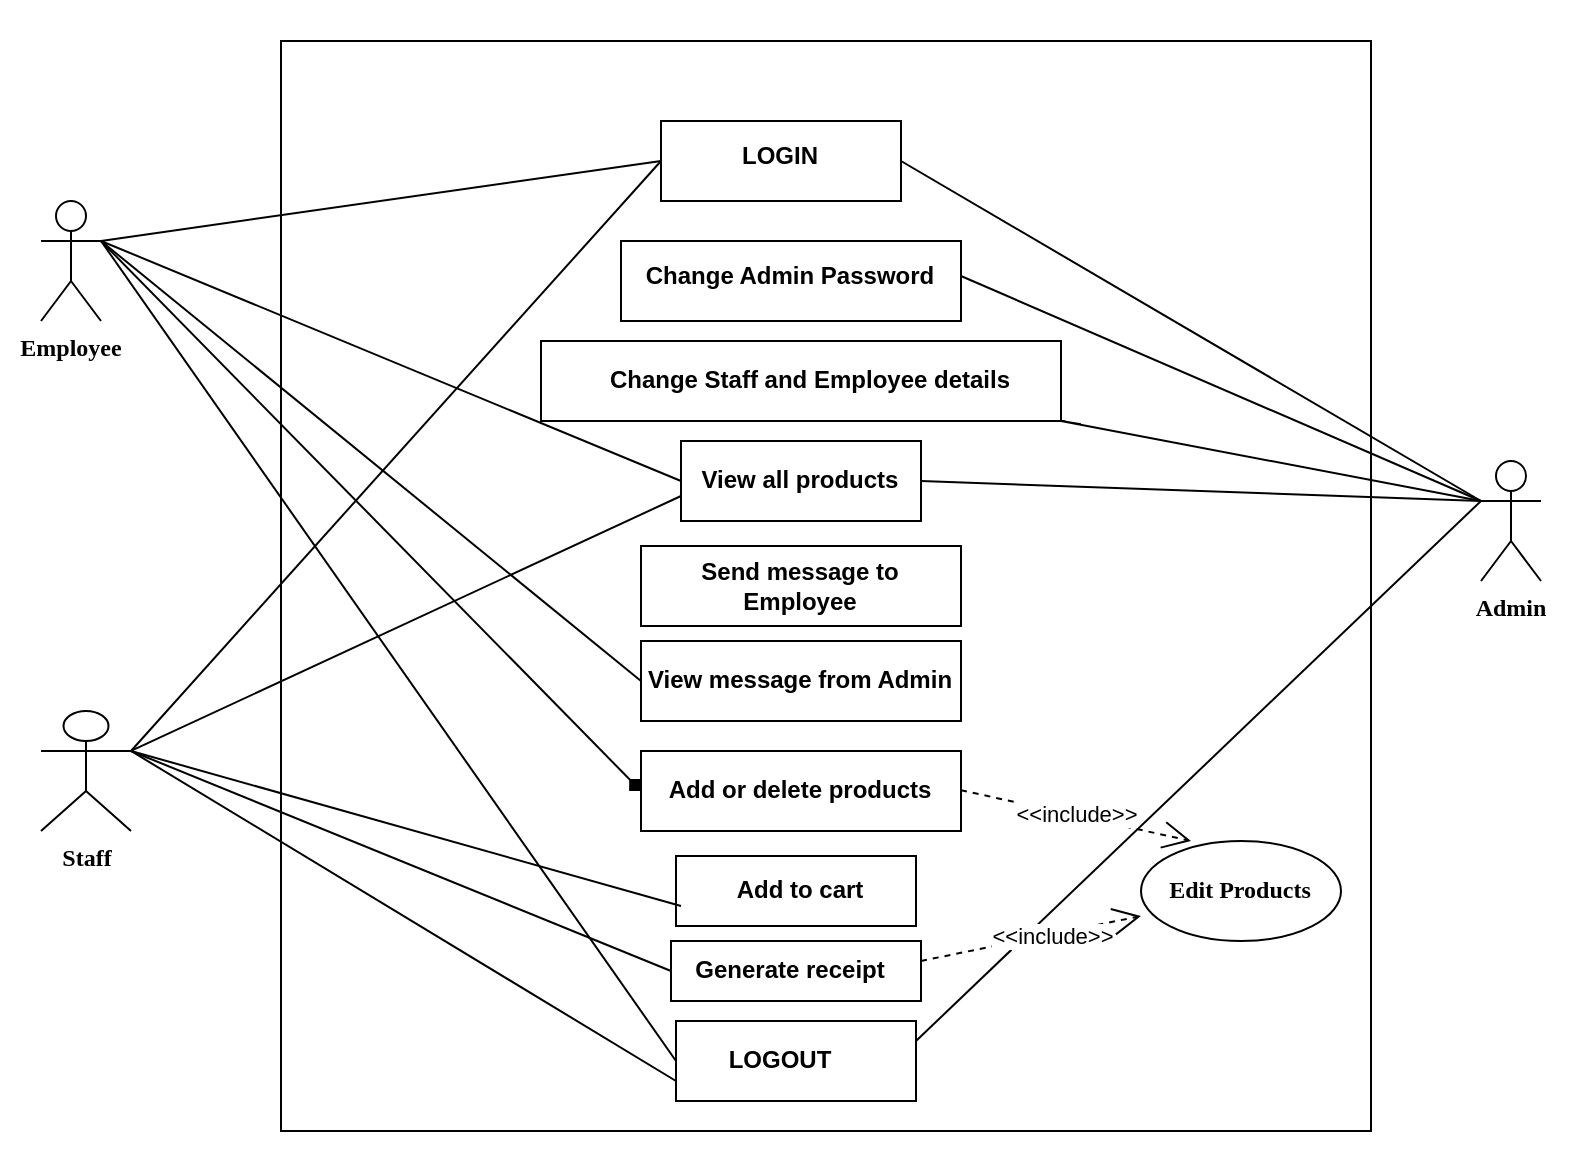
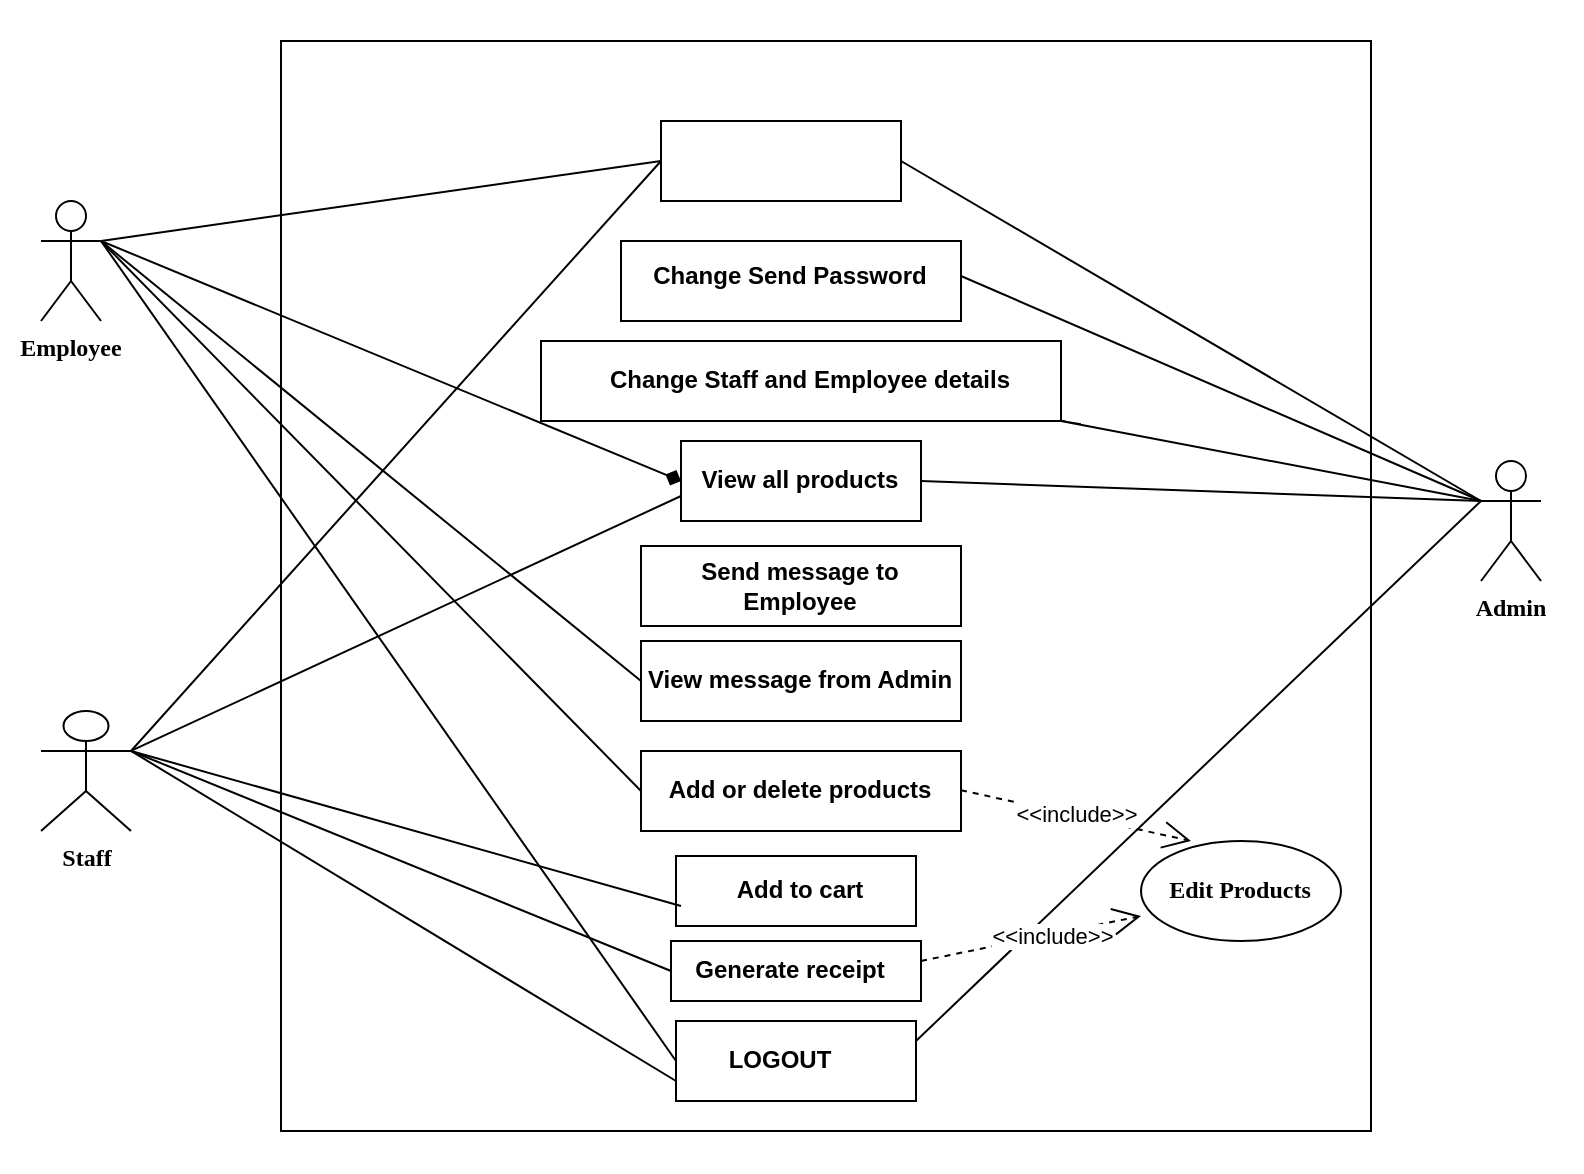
node "LOGIN": removed
node "Change Admin Password": label "Change Admin Password" -> "Change Send Password"
edge "Employee" -- "View all products": arrowhead none -> diamond
edge "Employee" -> "Add or delete products": arrowhead diamond -> none
